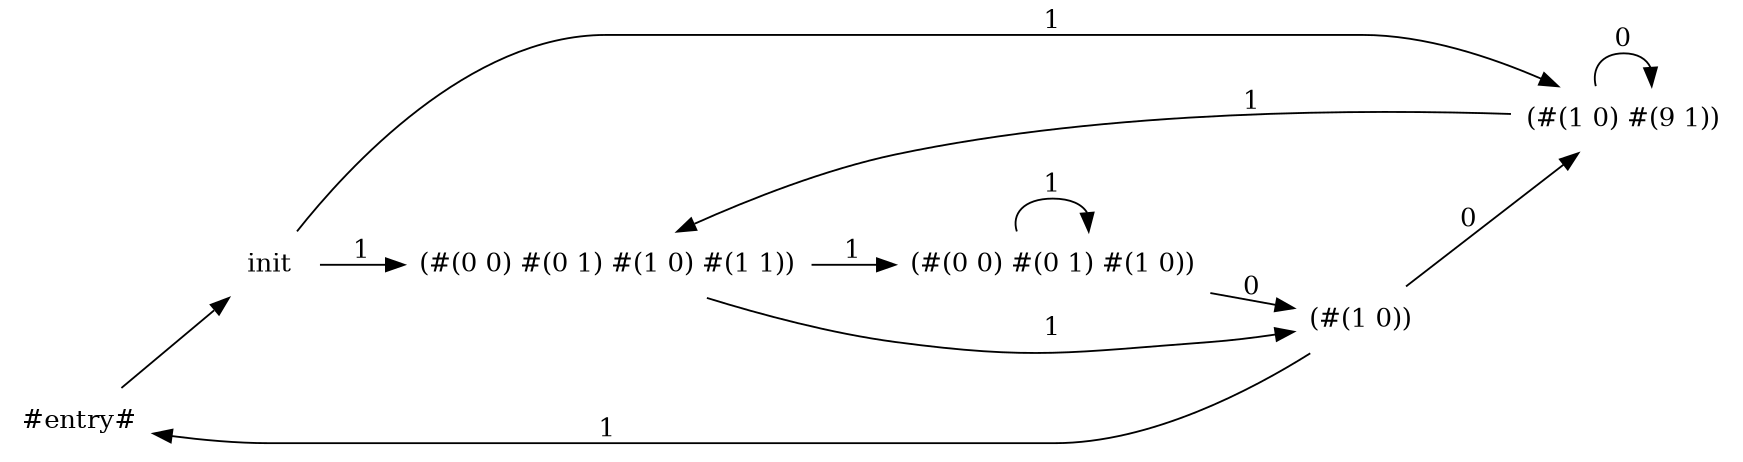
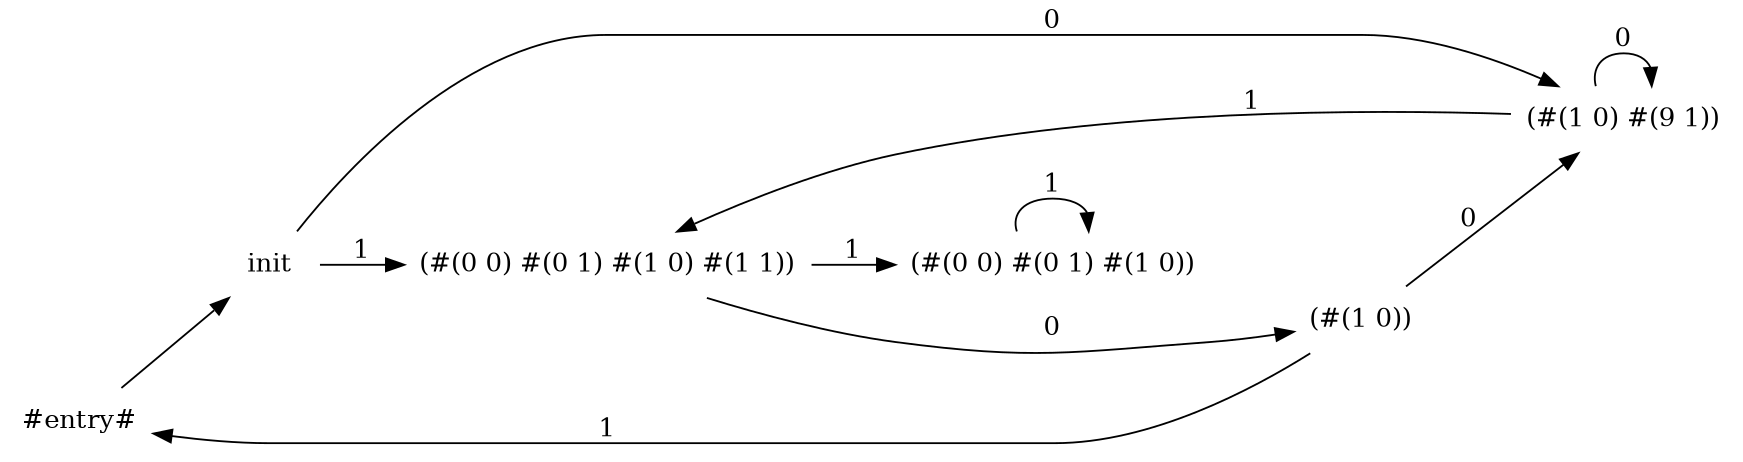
edge "init" -> "(#(1 0) #(9 1))": label "1" -> "0"
edge "(#(0 0) #(0 1) #(1 0))" -> "(#(1 0))": removed, label "0"
edge "(#(0 0) #(0 1) #(1 0) #(1 1))" -> "(#(1 0))": label "1" -> "0"
